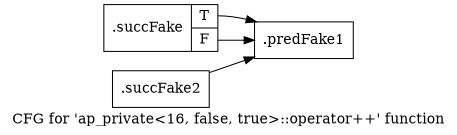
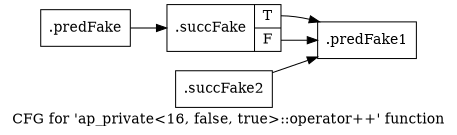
node ".predFake": added
